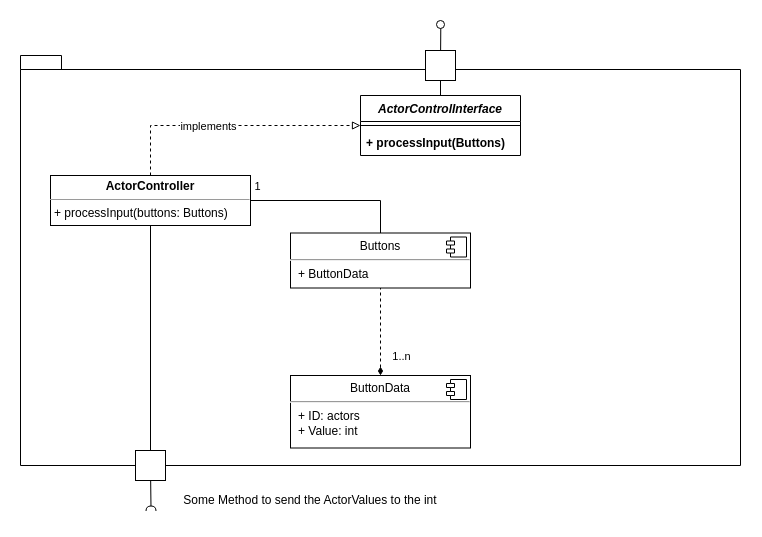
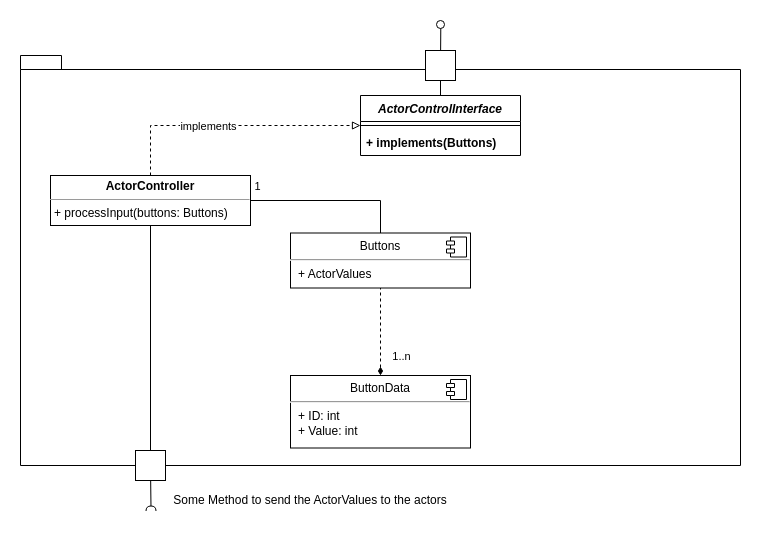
node "+ processInput(Buttons)": label "+ processInput(Buttons)" -> "+ implements(Buttons)"
node "Buttons + ButtonData": label "Buttons + ButtonData" -> "Buttons + ActorValues"
node "ButtonData + ID: actors + Value: int": label "ButtonData + ID: actors + Value: int" -> "ButtonData + ID: int + Value: int"
node "Some Method to send the ActorValues to the int": label "Some Method to send the ActorValues to the int" -> "Some Method to send the ActorValues to the actors"
